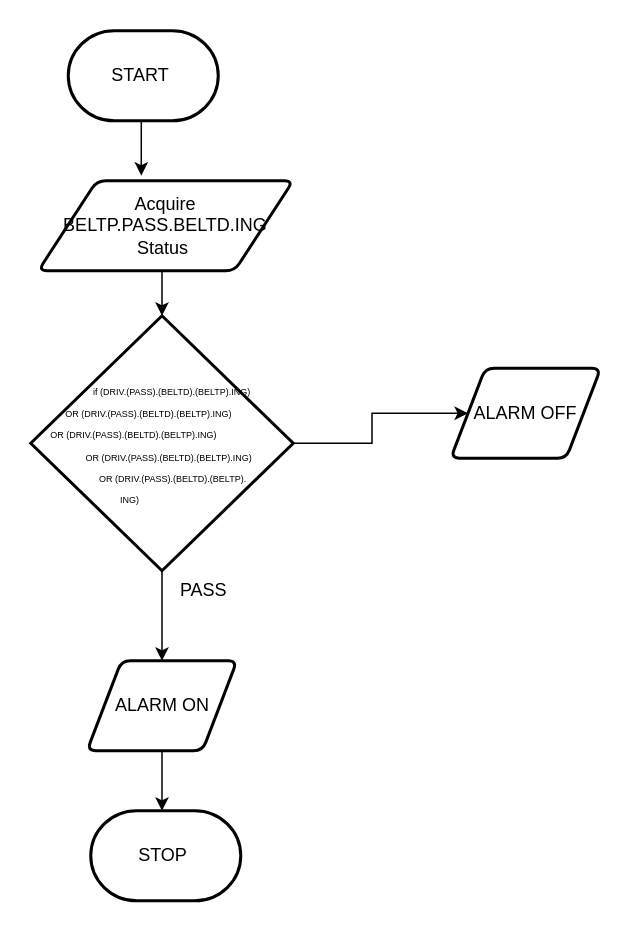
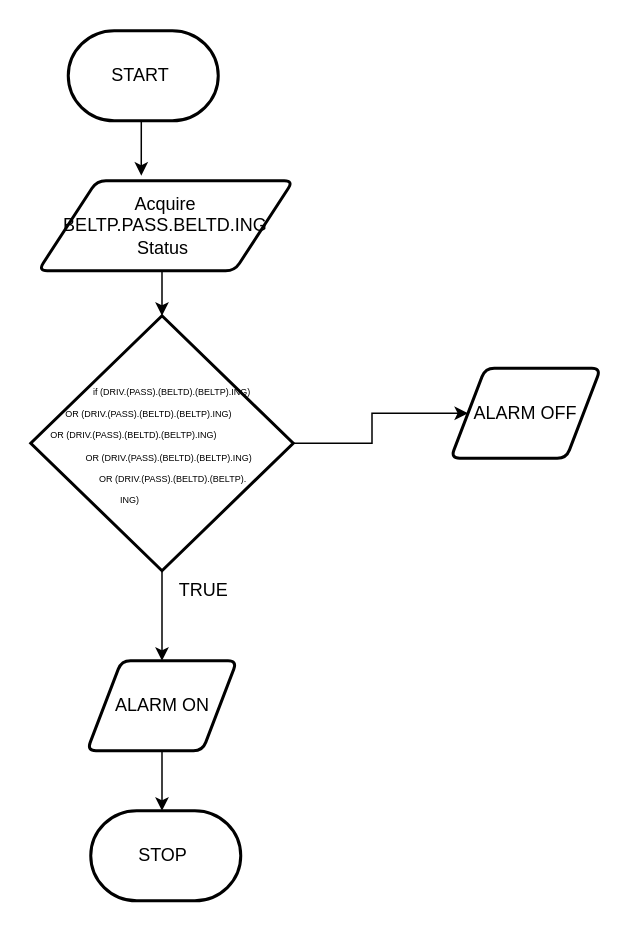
node "PASS": label "PASS" -> "TRUE"
